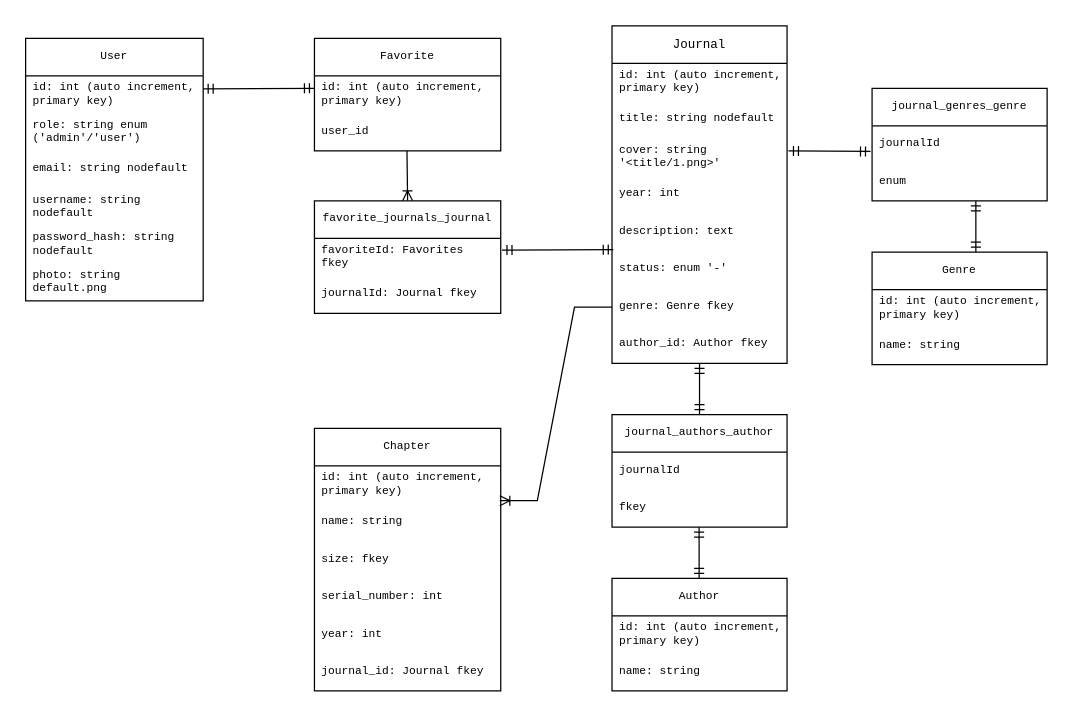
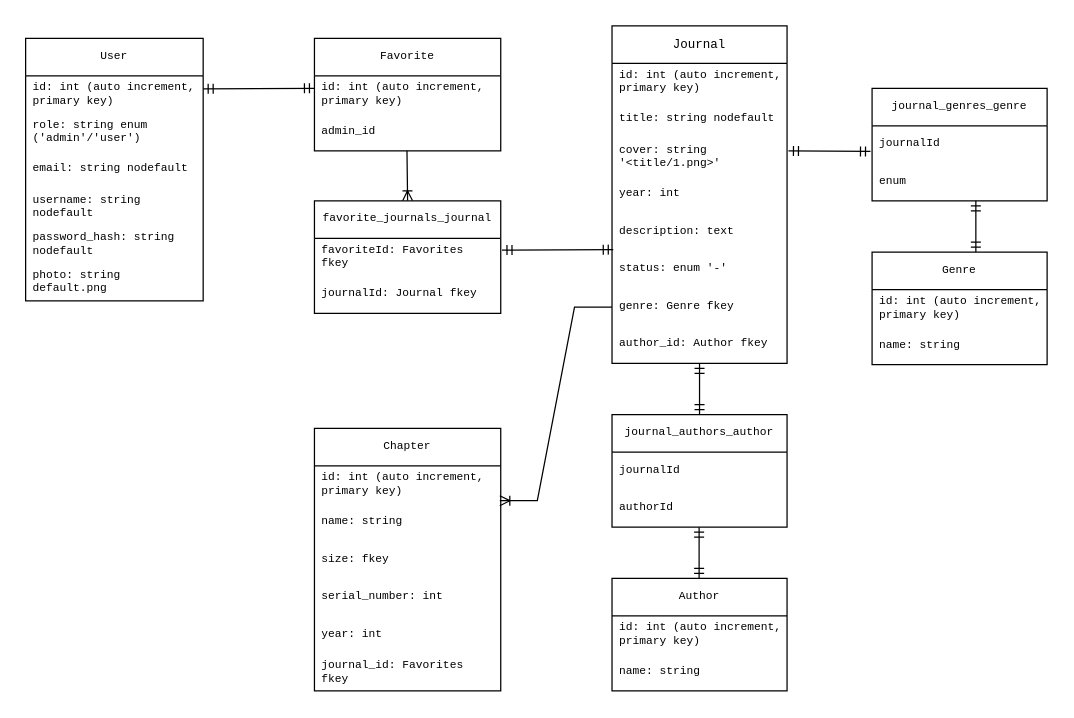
node "user_id": label "user_id" -> "admin_id"
node "fkey": label "fkey" -> "authorId"
node "journal_id: Journal fkey": label "journal_id: Journal fkey" -> "journal_id: Favorites fkey"
